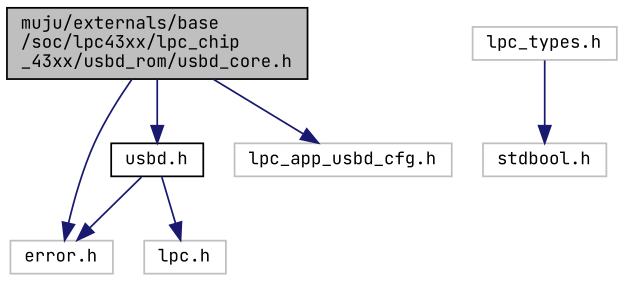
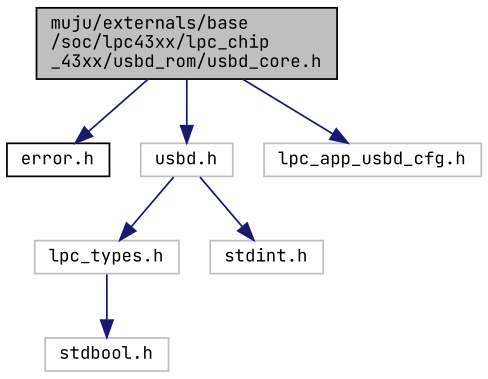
node "usbd.h": color black -> grey75
edge "usbd.h" -> "error.h": now "usbd.h" -> "lpc_types.h"
node "error.h": color grey75 -> black
node "lpc.h": label "lpc.h" -> "stdint.h"
